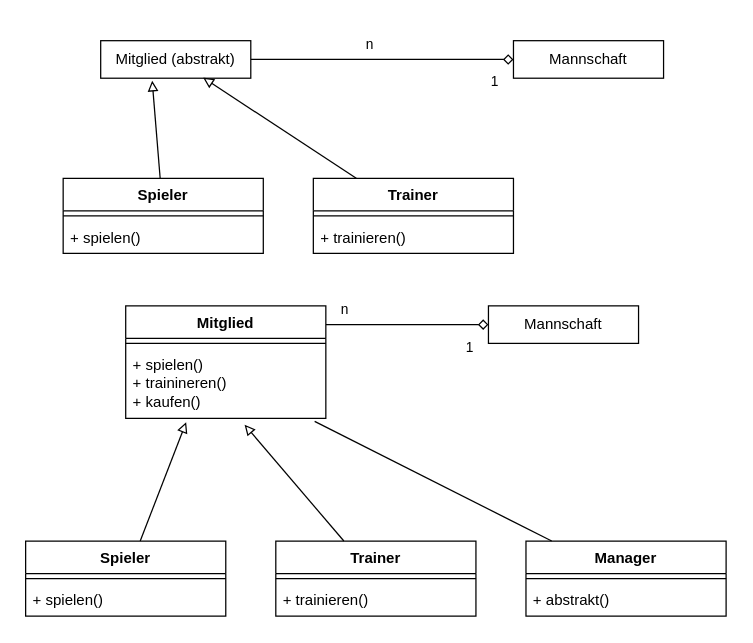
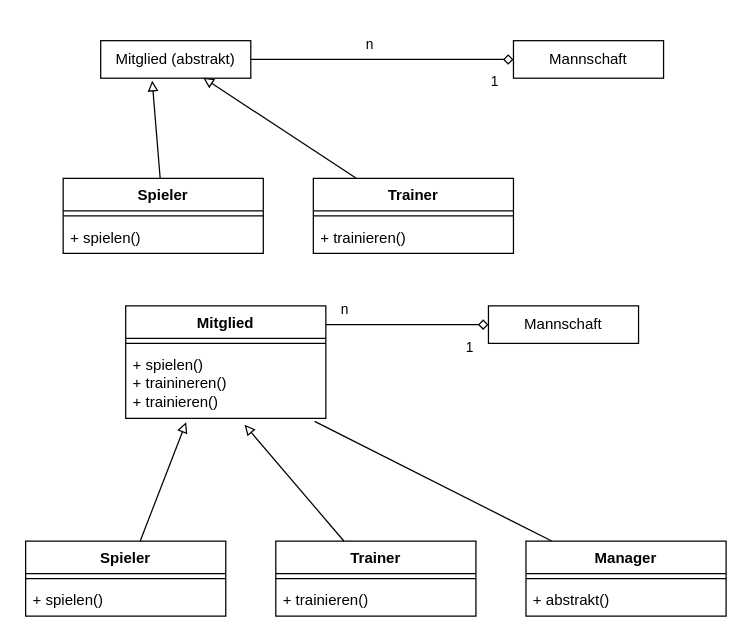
node "+ spielen() + trainineren() + kaufen()": label "+ spielen() + trainineren() + kaufen()" -> "+ spielen() + trainineren() + trainieren()"
